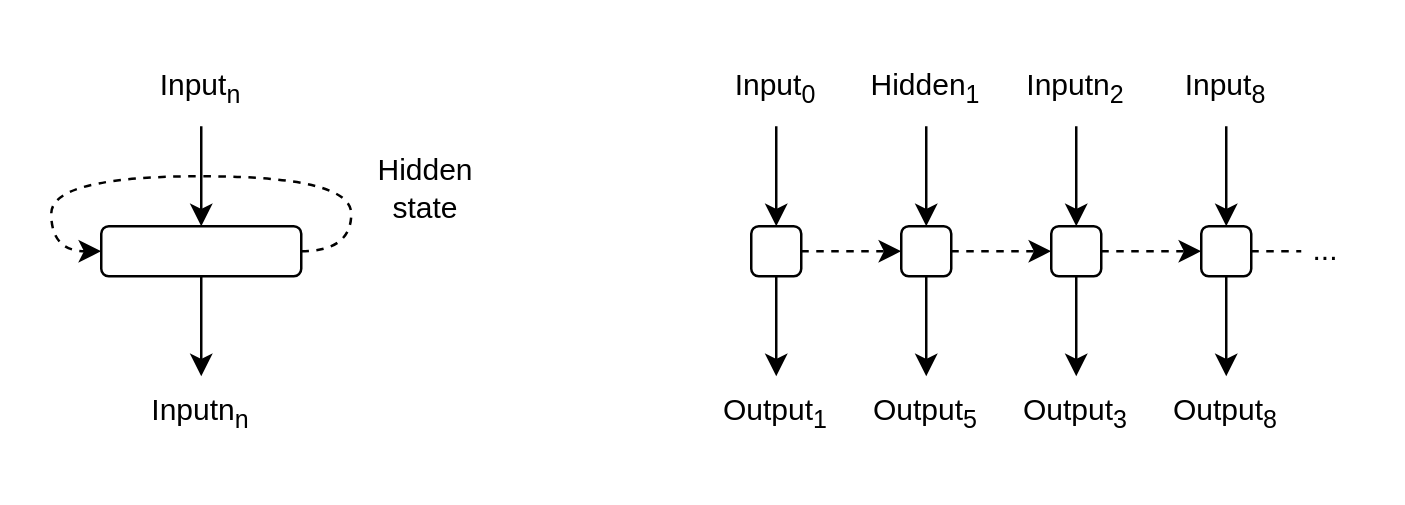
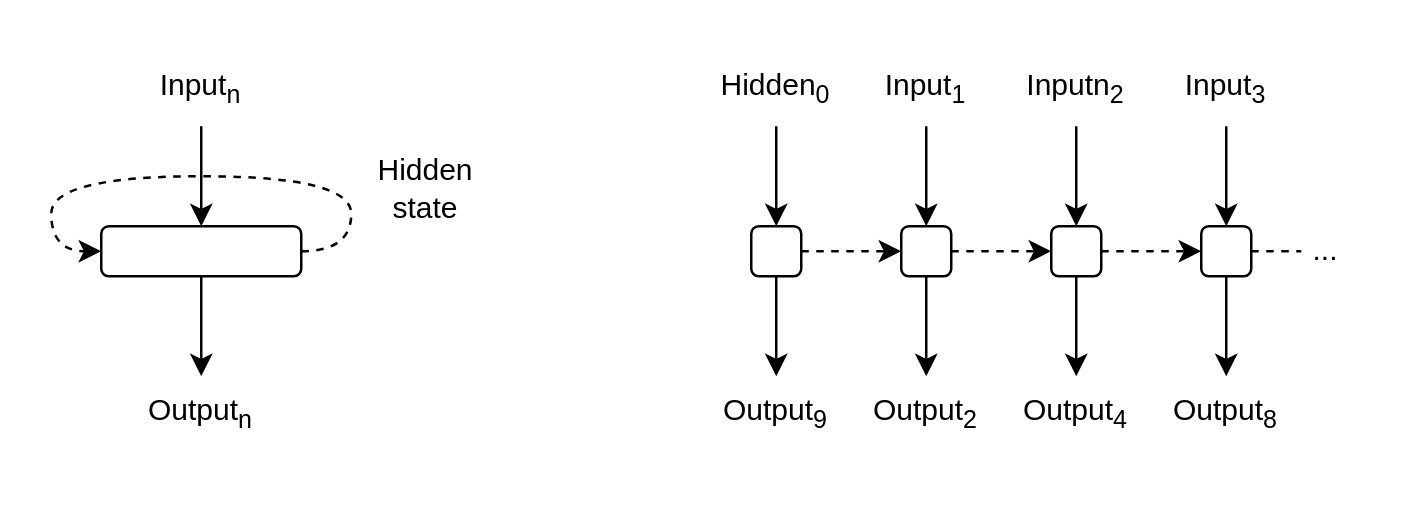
node "Input0": label "Input0" -> "Hidden0"
node "Hidden1": label "Hidden1" -> "Input1"
node "Input8": label "Input8" -> "Input3"
node "Inputnn": label "Inputnn" -> "Outputn"
node "Output1": label "Output1" -> "Output9"
node "Output5": label "Output5" -> "Output2"
node "Output3": label "Output3" -> "Output4"
